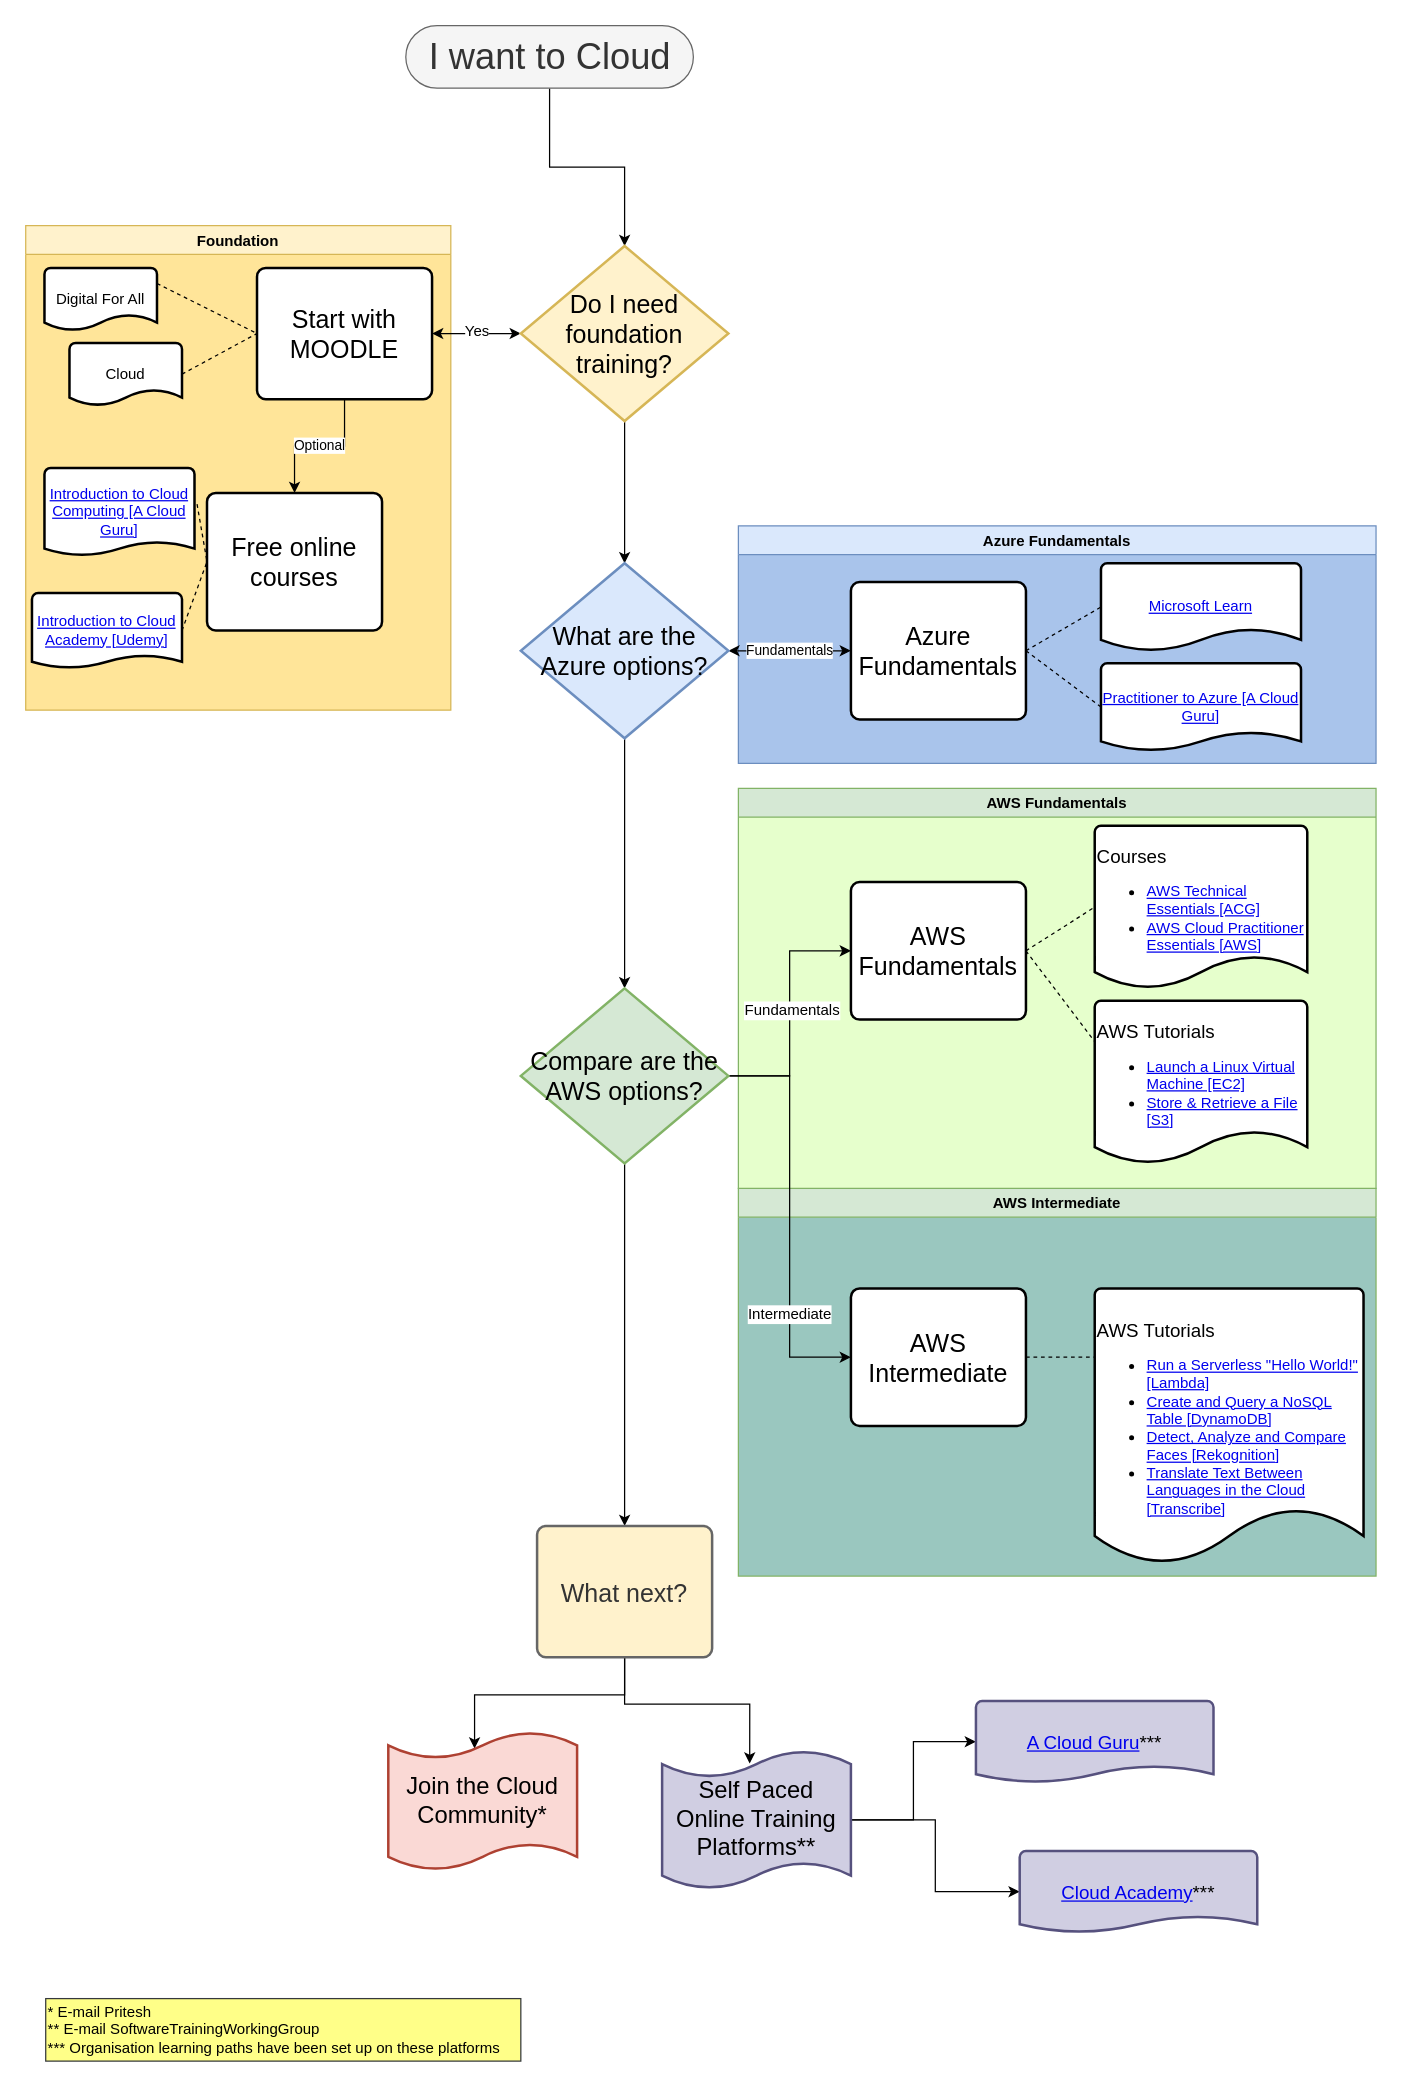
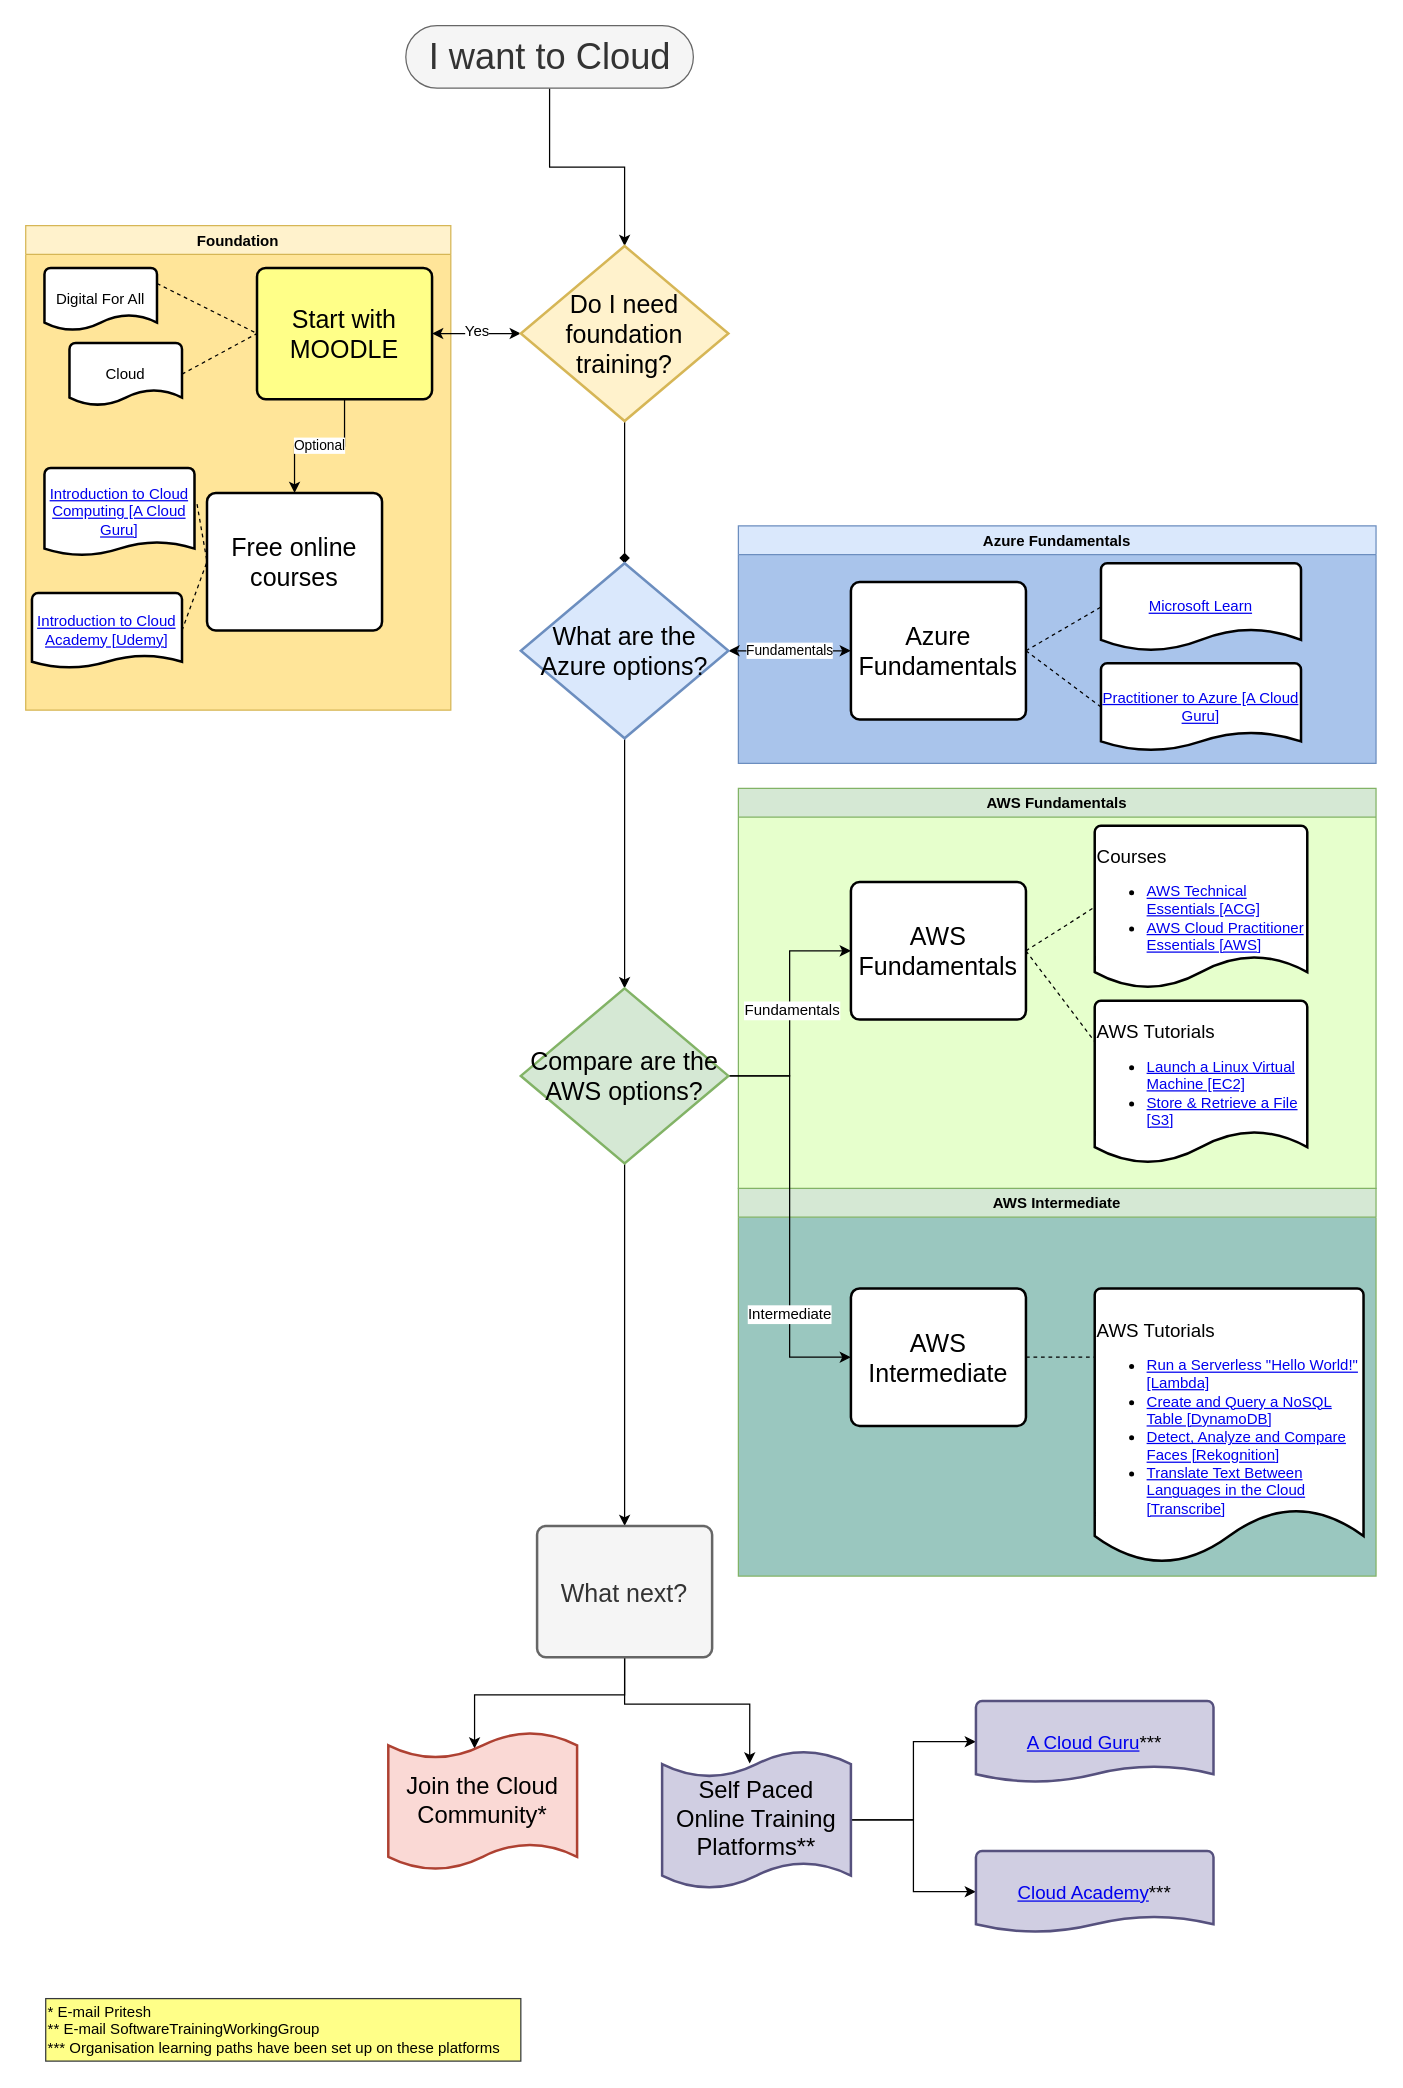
node "Start with MOODLE": fillcolor #ffffff -> #ffff88
edge "Do I need foundation training?" -> "What are the Azure options?": arrowhead classic -> diamond
node "What next?": fillcolor #fff2cc -> #f5f5f5
node "Cloud Academy***": moved (1138, 1891) -> (1094, 1891)
